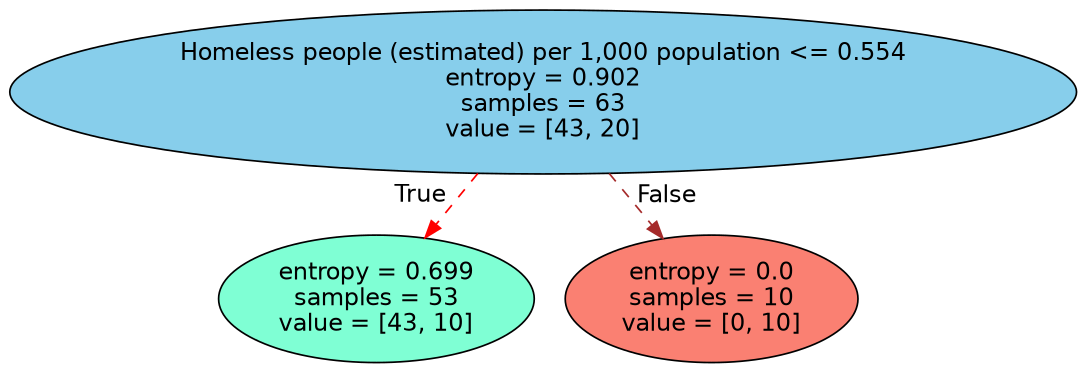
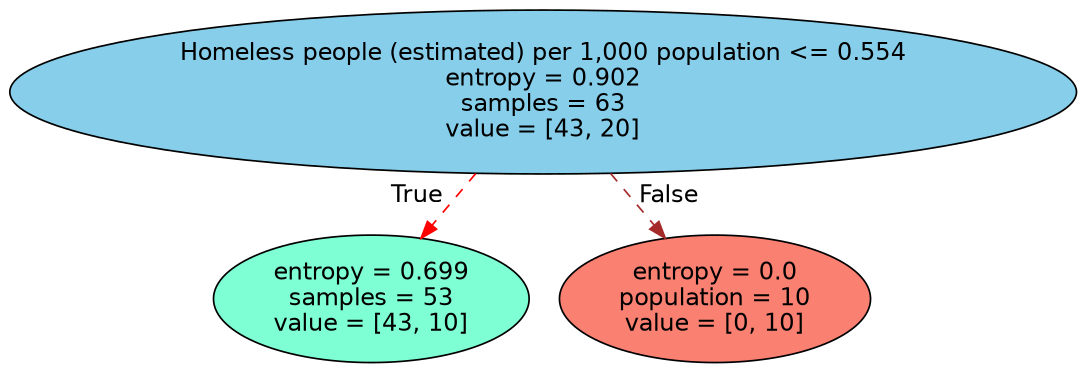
node "entropy = 0.0 samples = 10 value = [0, 10]": label "entropy = 0.0 samples = 10 value = [0, 10]" -> "entropy = 0.0 population = 10 value = [0, 10]"
